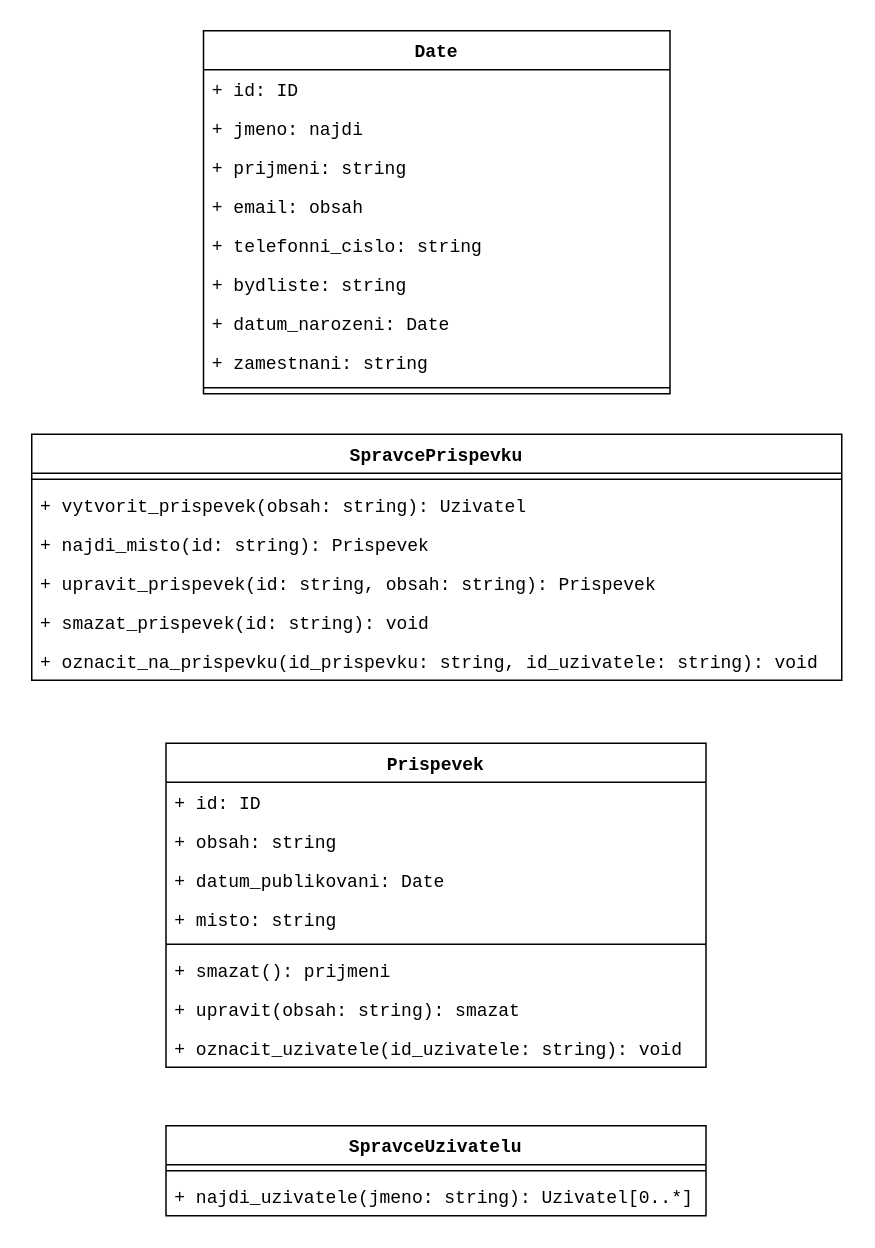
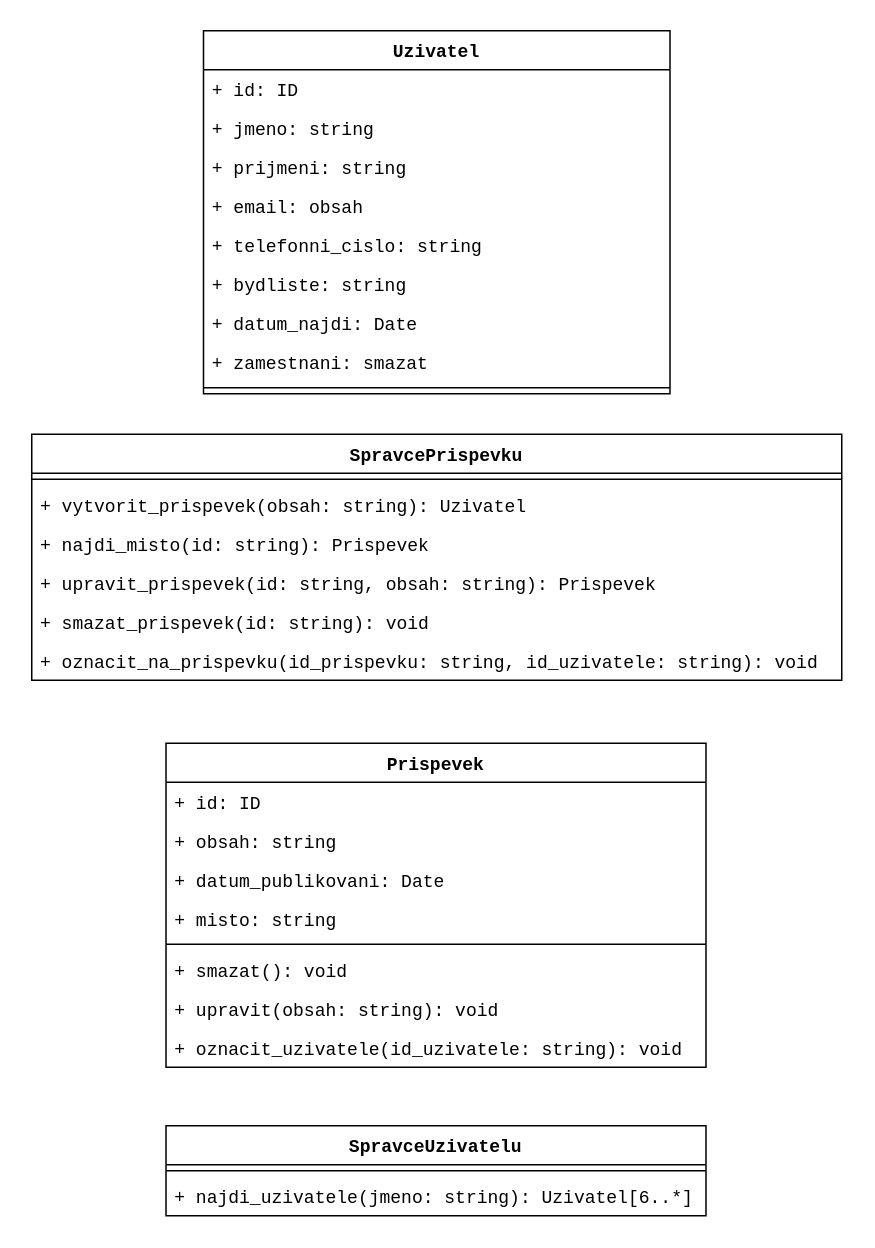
node "Date": label "Date" -> "Uzivatel"
node "+ jmeno: najdi": label "+ jmeno: najdi" -> "+ jmeno: string"
node "+ datum_narozeni: Date": label "+ datum_narozeni: Date" -> "+ datum_najdi: Date"
node "+ zamestnani: string": label "+ zamestnani: string" -> "+ zamestnani: smazat"
node "+ smazat(): prijmeni": label "+ smazat(): prijmeni" -> "+ smazat(): void"
node "+ upravit(obsah: string): smazat": label "+ upravit(obsah: string): smazat" -> "+ upravit(obsah: string): void"
node "+ najdi_uzivatele(jmeno: string): Uzivatel[0..*]": label "+ najdi_uzivatele(jmeno: string): Uzivatel[0..*]" -> "+ najdi_uzivatele(jmeno: string): Uzivatel[6..*]"
